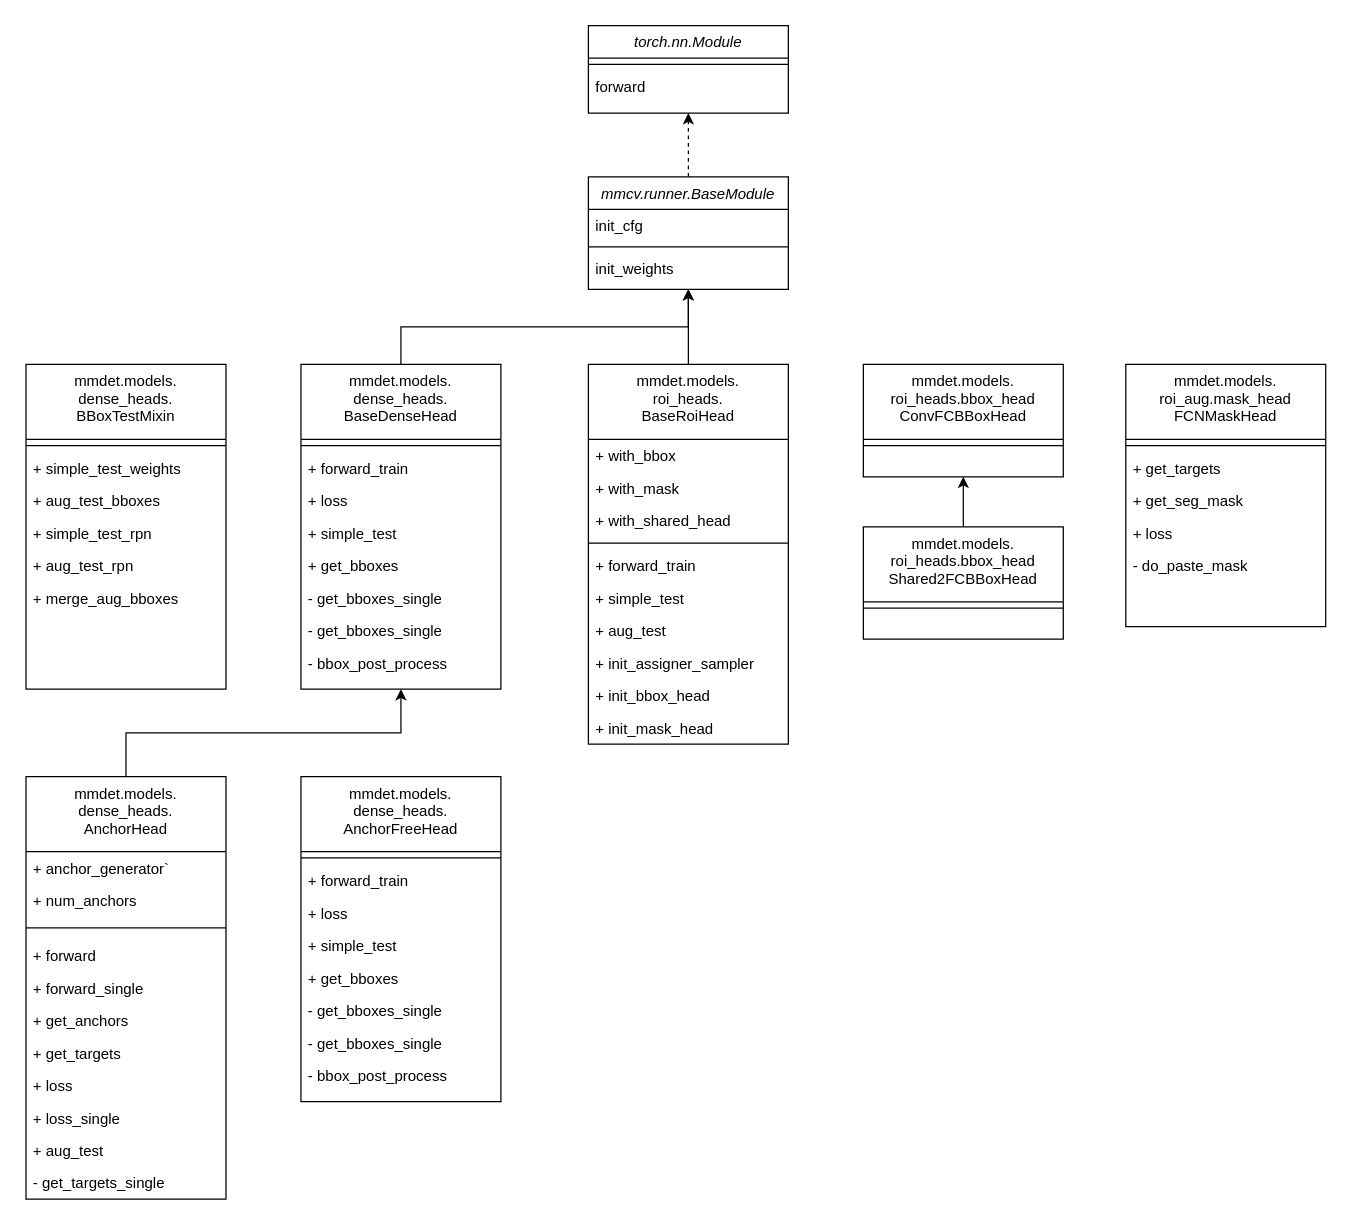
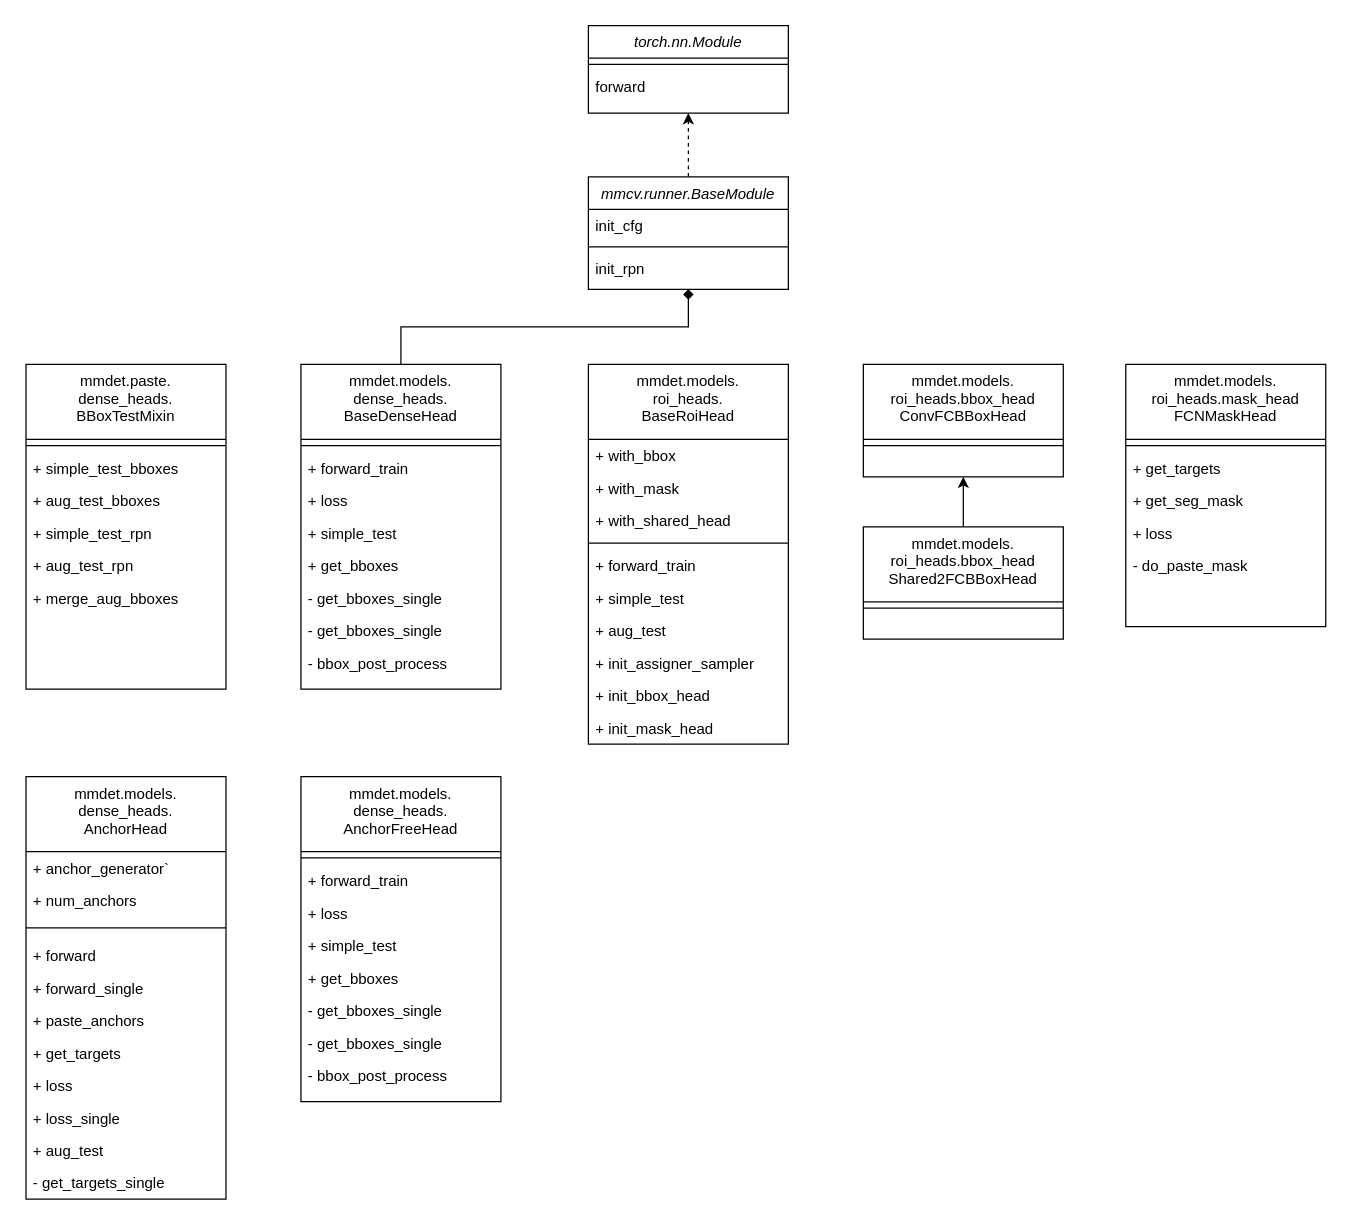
node "init_weights": label "init_weights" -> "init_rpn"
edge "mmdet.models. dense_heads. BaseDenseHead" -> "mmcv.runner.BaseModule": arrowhead classic -> diamond
edge "mmdet.models. roi_heads. BaseRoiHead" -> "mmcv.runner.BaseModule": removed
node "mmdet.models. dense_heads. BBoxTestMixin": label "mmdet.models. dense_heads. BBoxTestMixin" -> "mmdet.paste. dense_heads. BBoxTestMixin"
node "mmdet.models. roi_aug.mask_head FCNMaskHead": label "mmdet.models. roi_aug.mask_head FCNMaskHead" -> "mmdet.models. roi_heads.mask_head FCNMaskHead"
node "+ simple_test_weights": label "+ simple_test_weights" -> "+ simple_test_bboxes"
edge "mmdet.models. dense_heads. AnchorHead" -> "mmdet.models. dense_heads. BaseDenseHead": removed
node "+ get_anchors": label "+ get_anchors" -> "+ paste_anchors"
